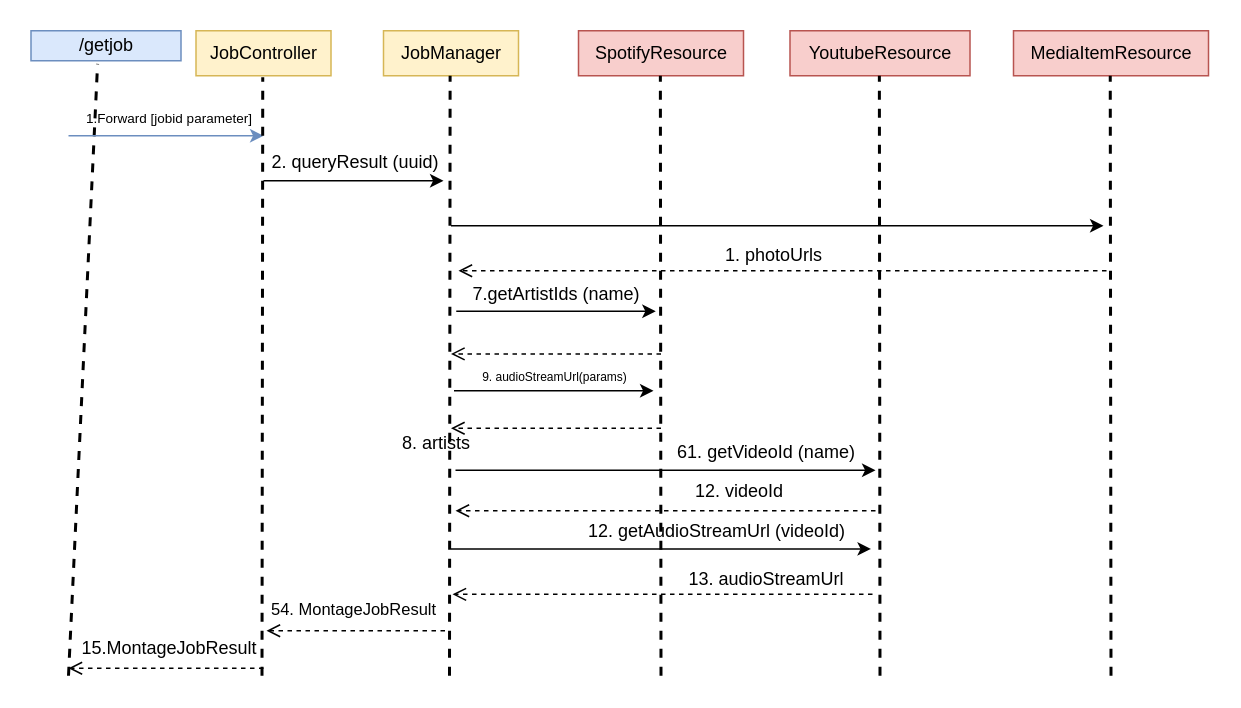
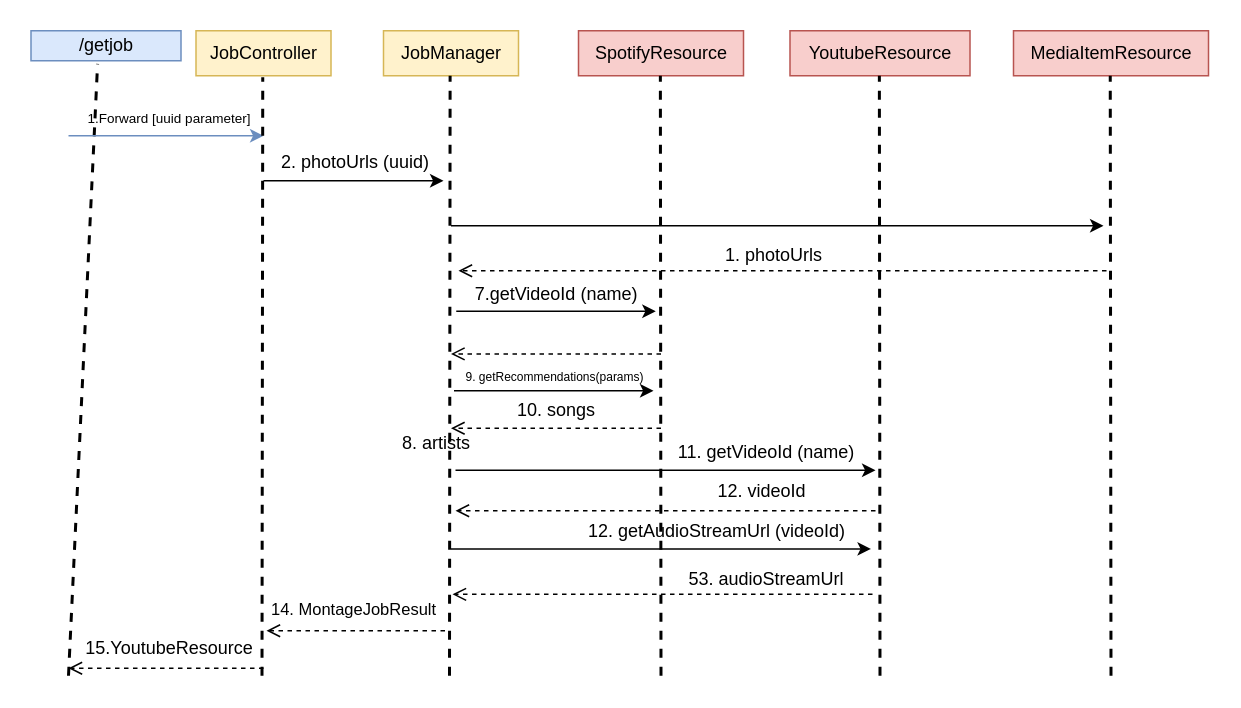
node "1.Forward [jobid parameter]": label "1.Forward [jobid parameter]" -> "1.Forward [uuid parameter]"
node "2. queryResult (uuid)": label "2. queryResult (uuid)" -> "2. photoUrls (uuid)"
node "7.getArtistIds (name)": label "7.getArtistIds (name)" -> "7.getVideoId (name)"
node "9. audioStreamUrl(params)": label "9. audioStreamUrl(params)" -> "9. getRecommendations(params)"
node "10. songs": added
node "61. getVideoId (name)": label "61. getVideoId (name)" -> "11. getVideoId (name)"
node "12. videoId": moved (739, 491) -> (761, 491)
node "13. audioStreamUrl": label "13. audioStreamUrl" -> "53. audioStreamUrl"
node "54. MontageJobResult": label "54. MontageJobResult" -> "14. MontageJobResult"
node "15.MontageJobResult": label "15.MontageJobResult" -> "15.YoutubeResource"
